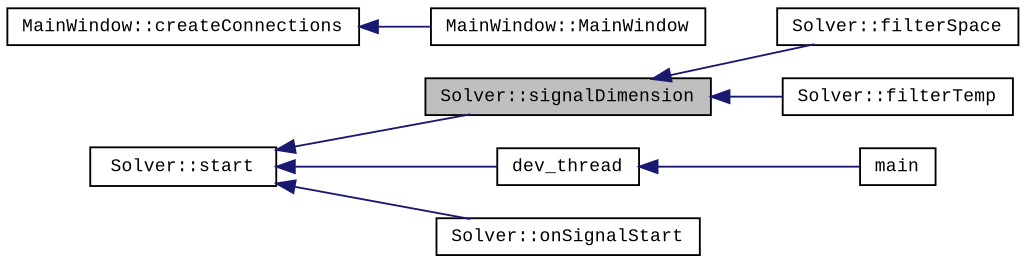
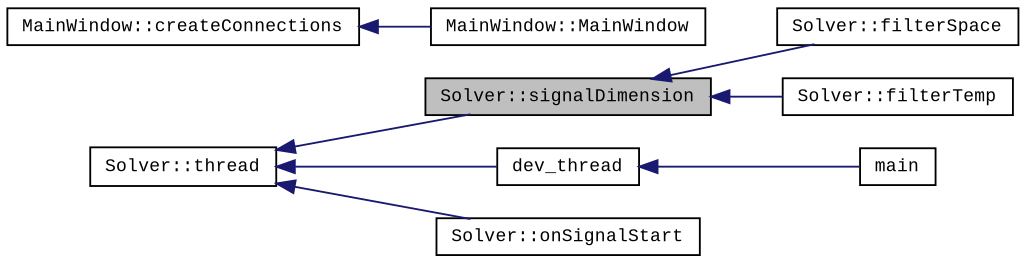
node "Solver::start": label "Solver::start" -> "Solver::thread"
